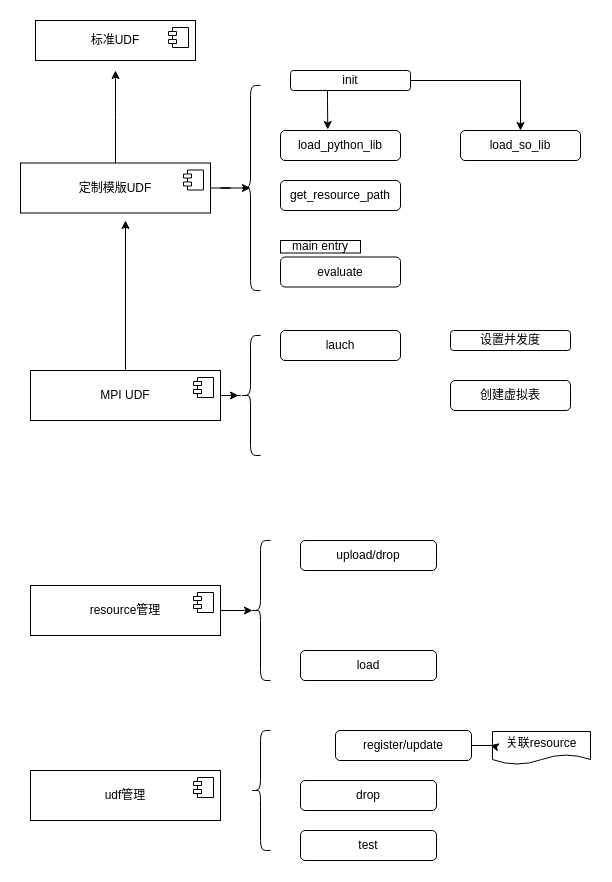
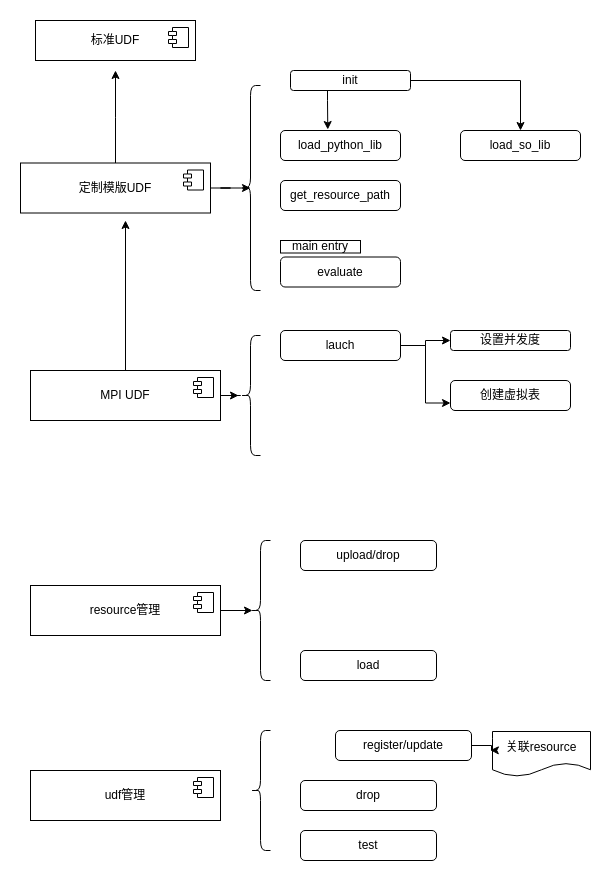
edge "lauch" -> "设置并发度": added
edge "lauch" -> "创建虚拟表": added
node "关联resource": size 98x33 -> 98x45
